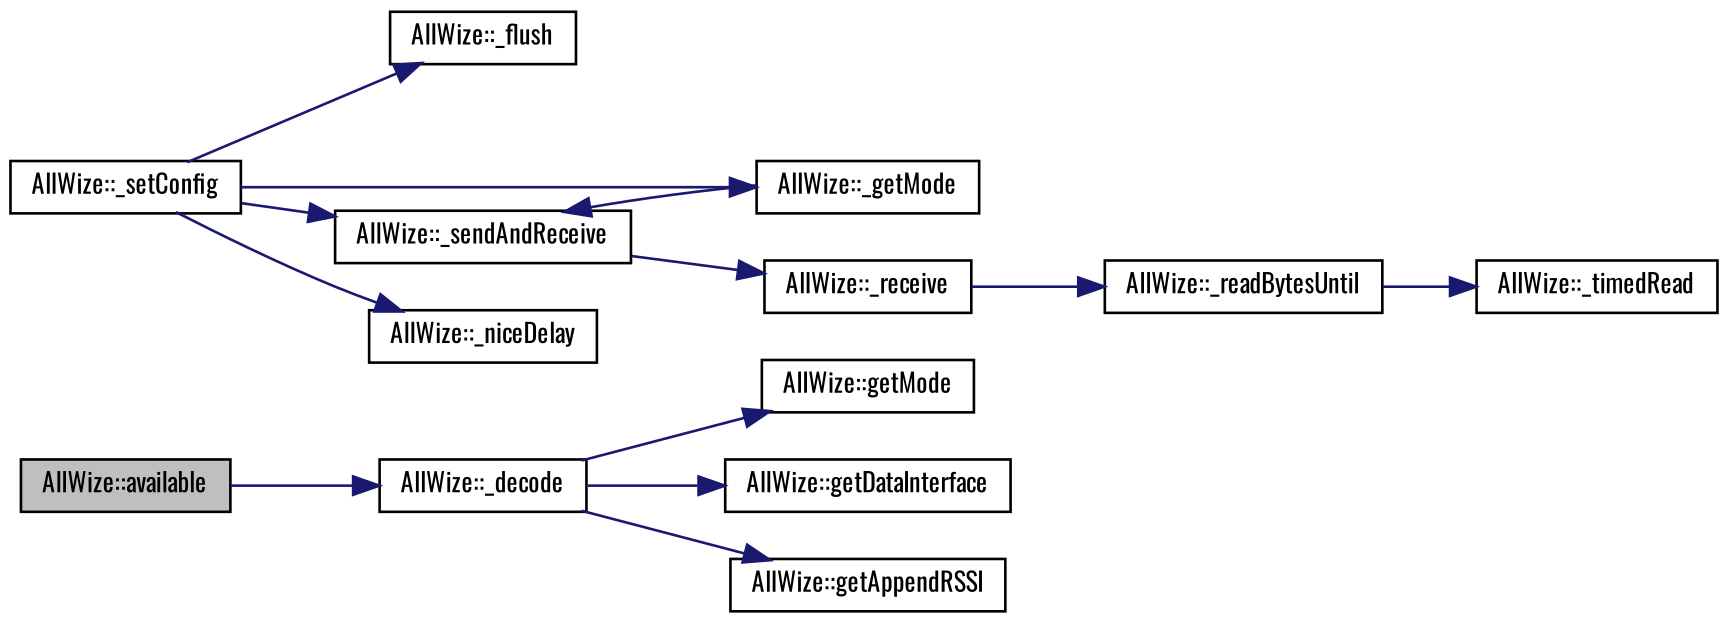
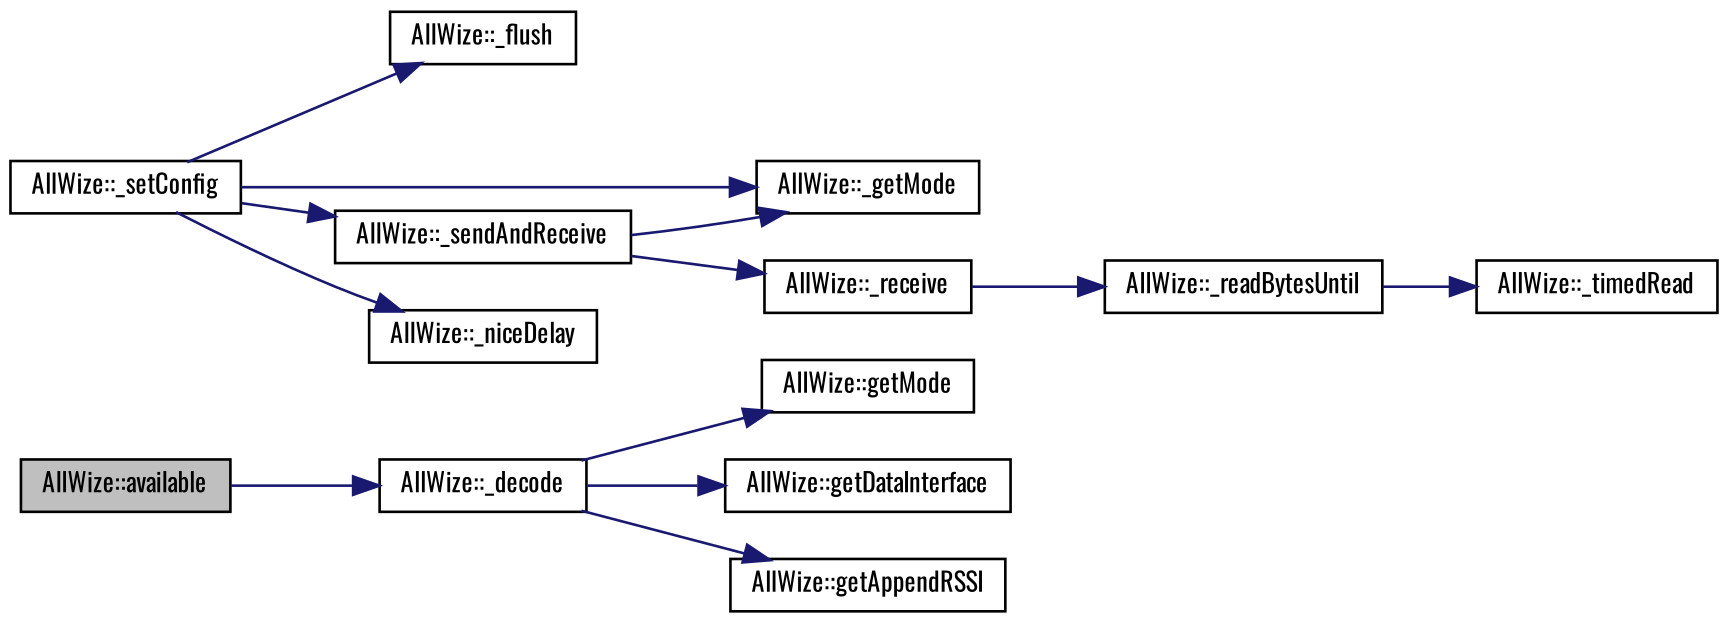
edge "AllWize::_getMode" -> "AllWize::_sendAndReceive": reversed
